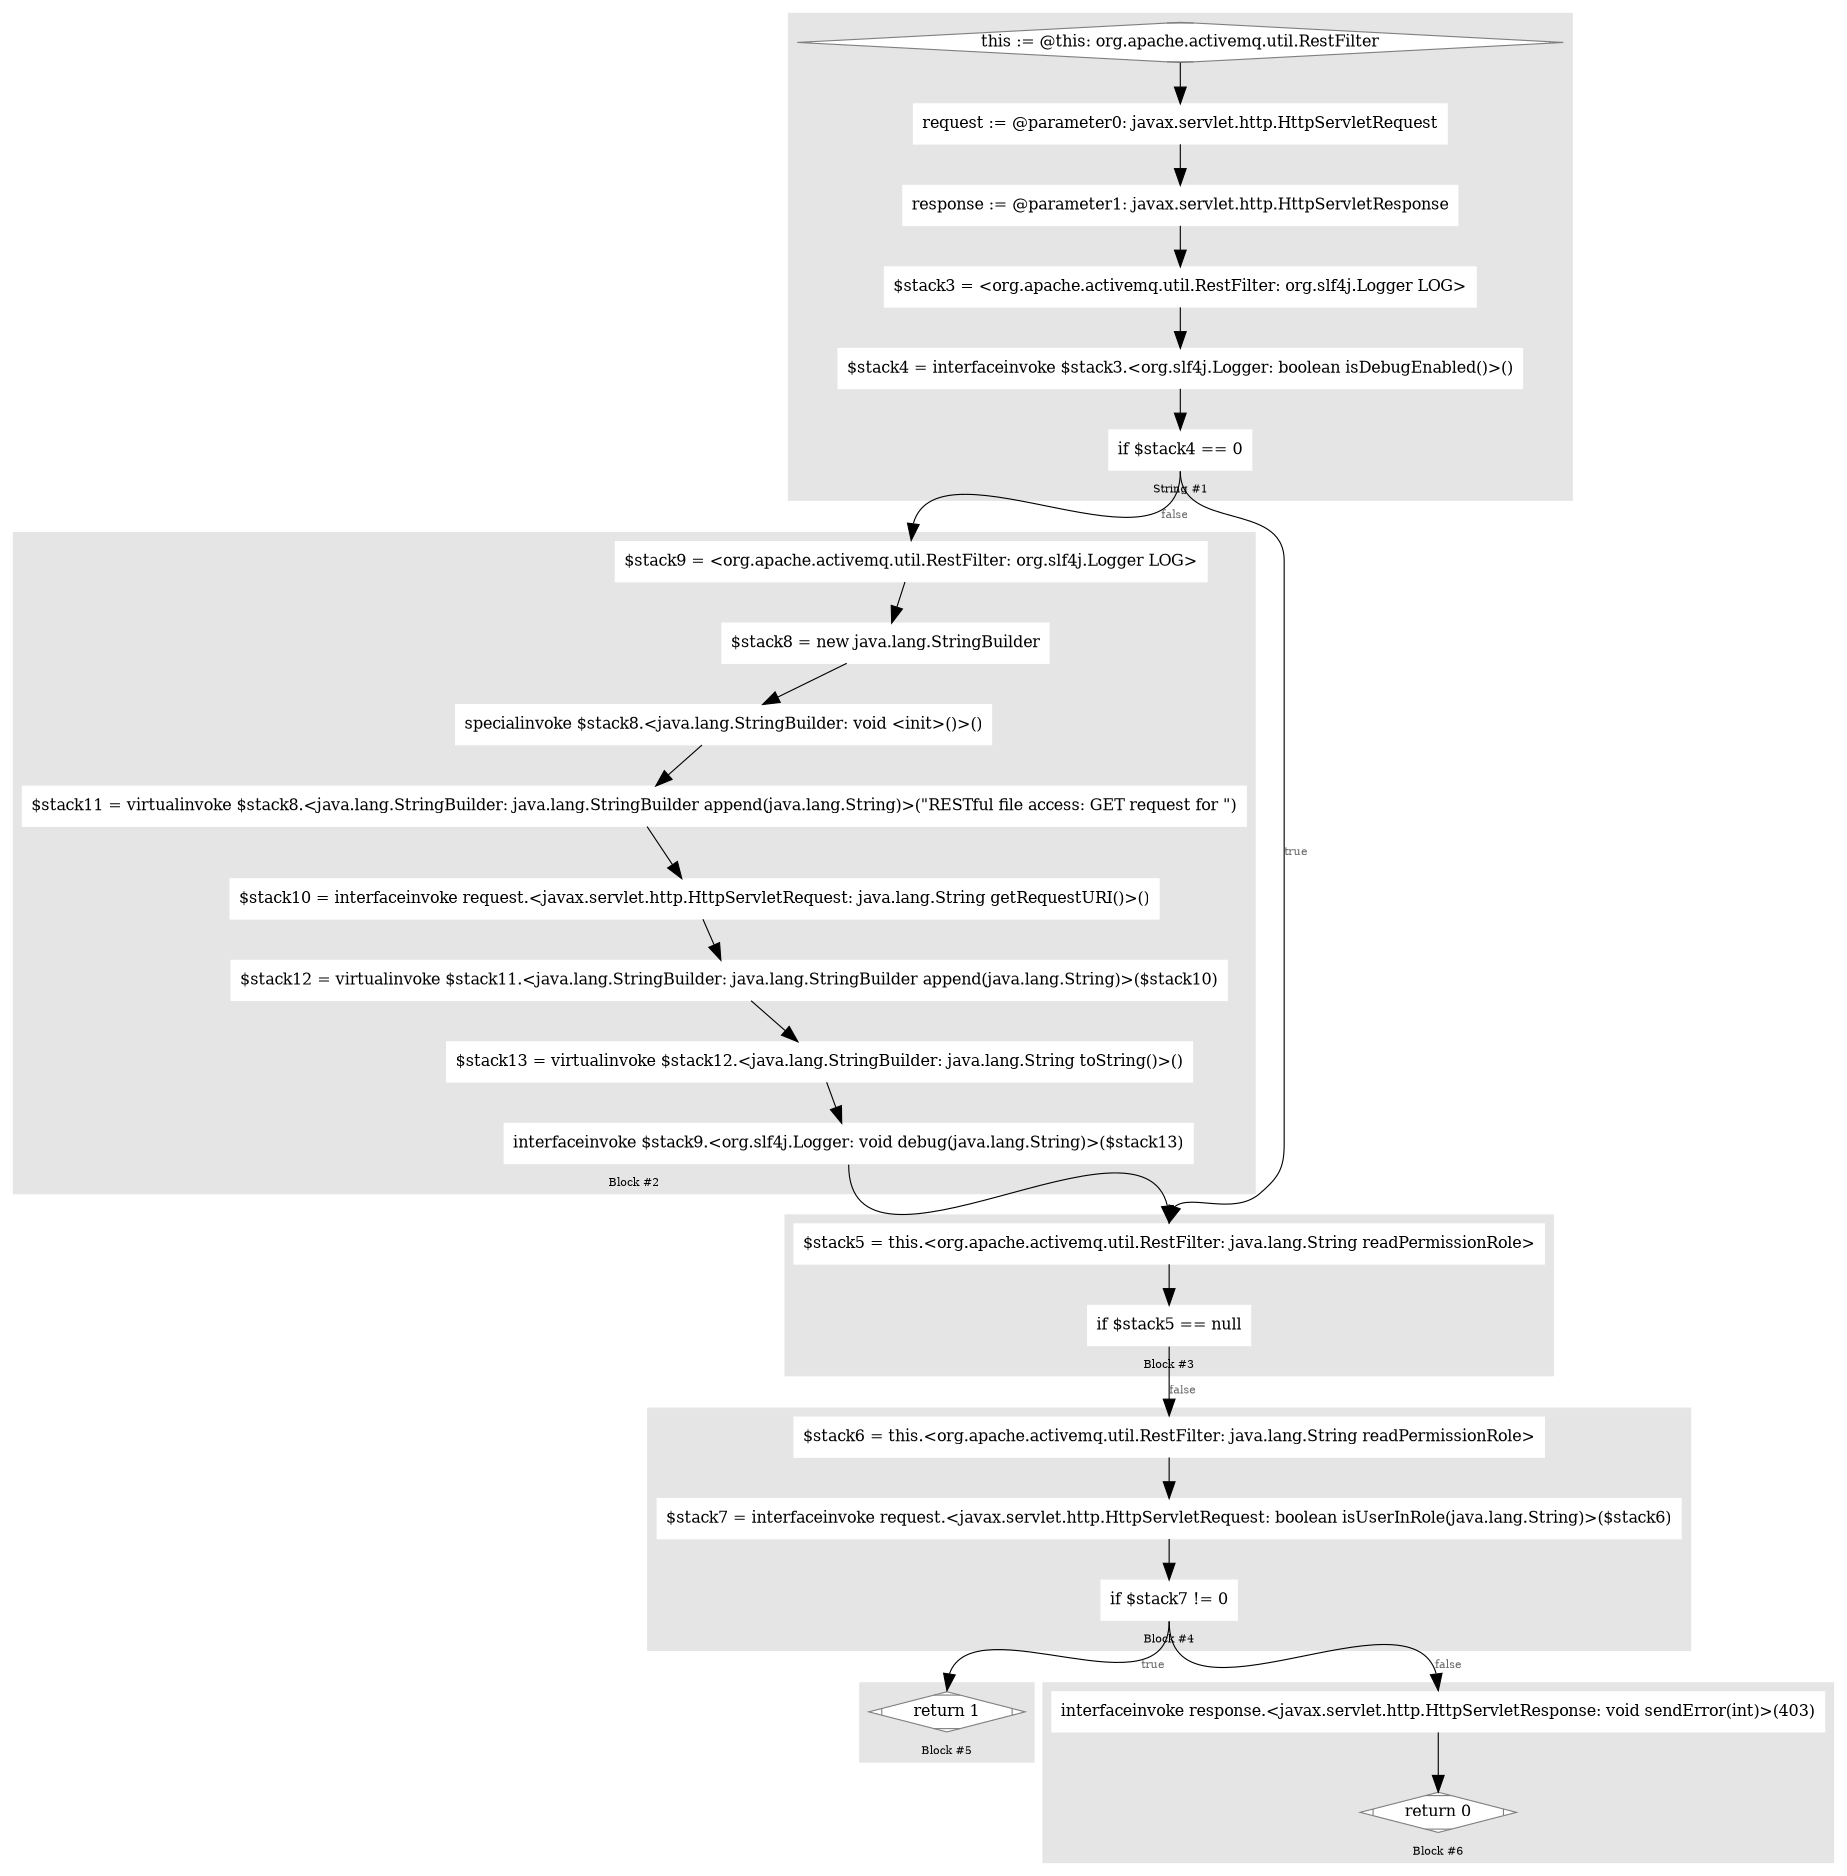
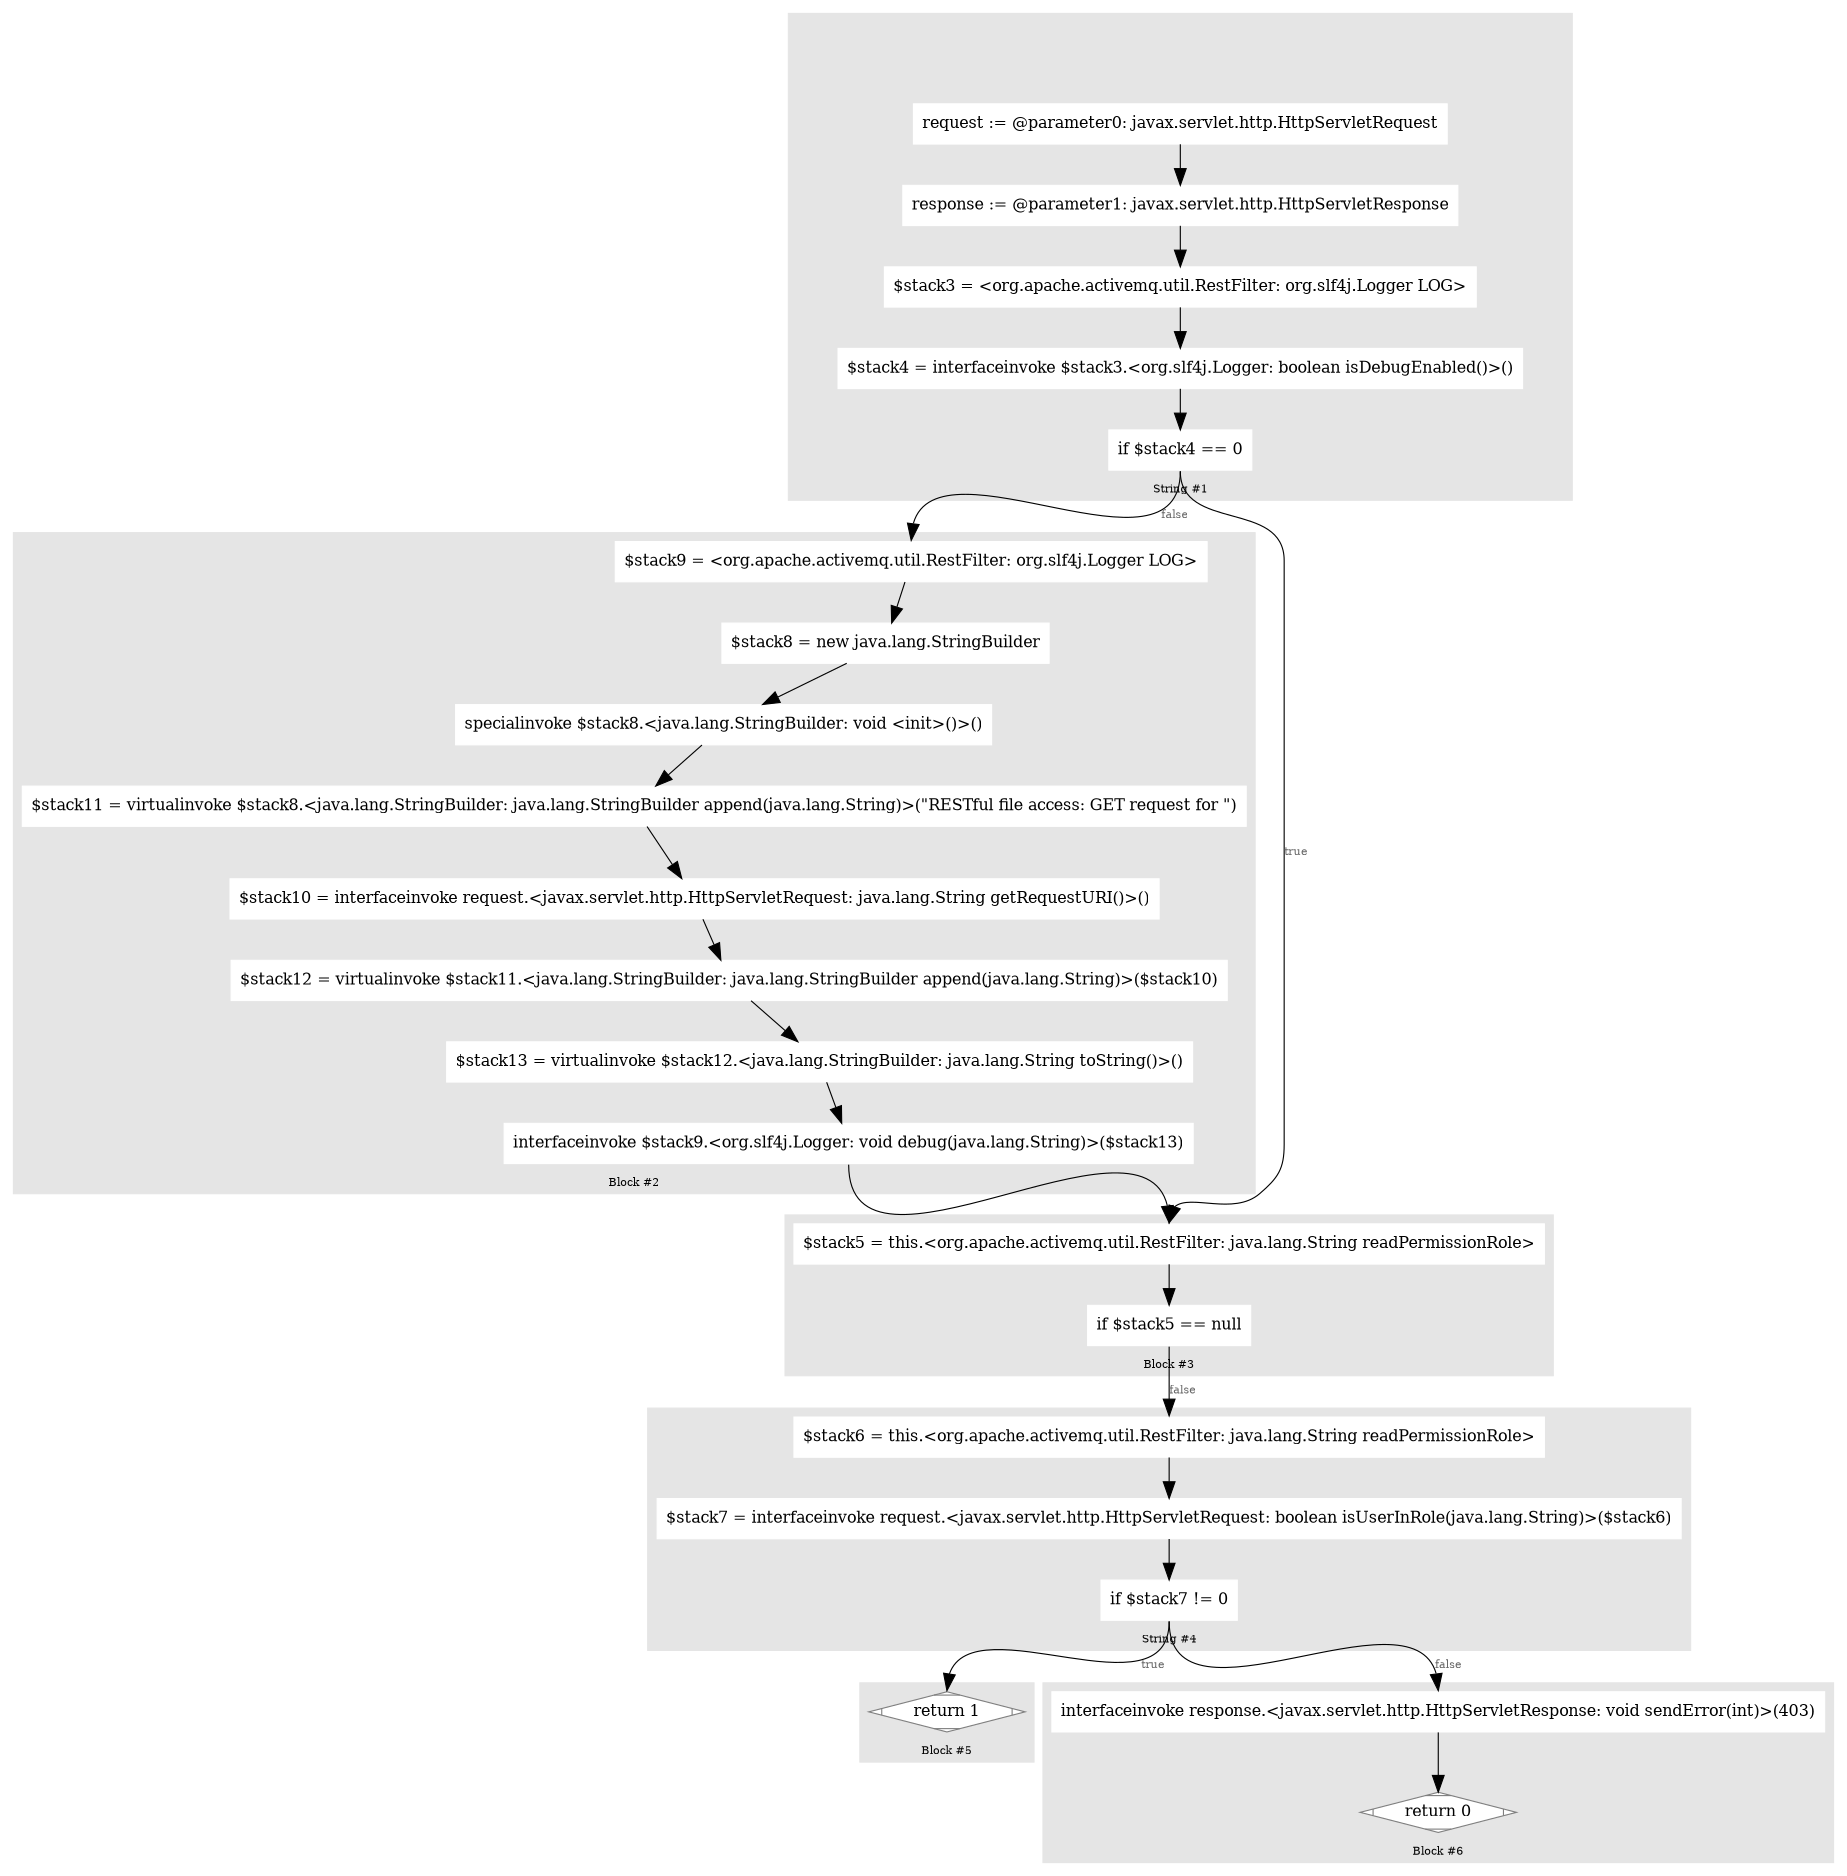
node "this := @this: org.apache.activemq.util.RestFilter": removed
cluster "Block #4": label "Block #4" -> "String #4"
